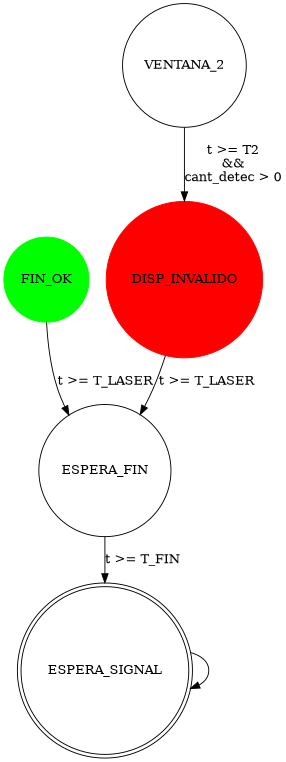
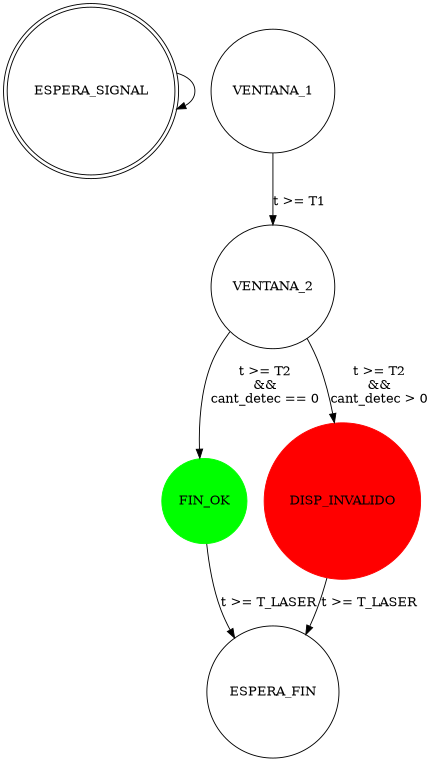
node "VENTANA_1": added
edge "VENTANA_2" -> "FIN_OK": added, label "t >= T2 && cant_detec == 0"
edge "ESPERA_FIN" -> "ESPERA_SIGNAL": removed, label "t >= T_FIN"
